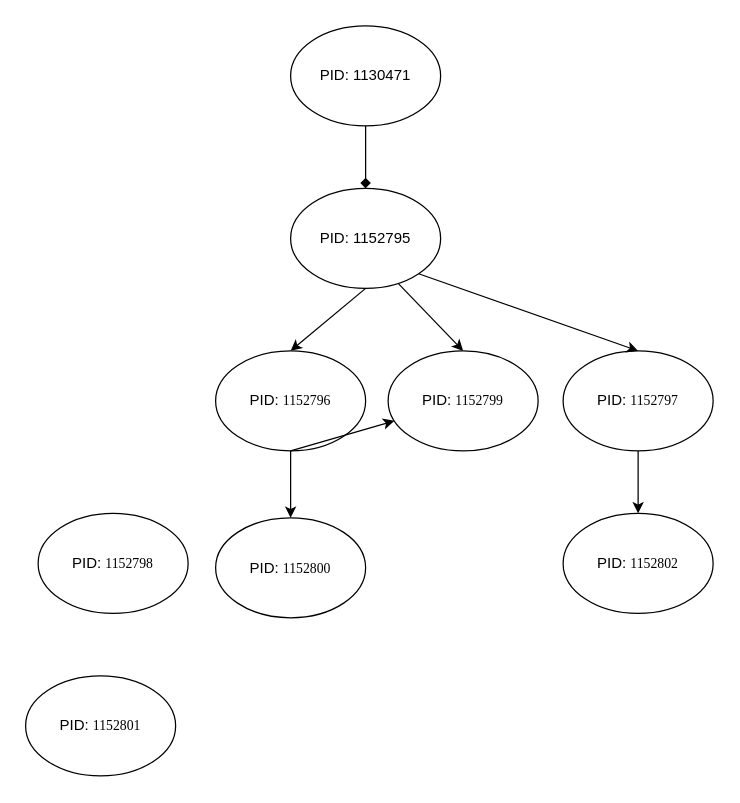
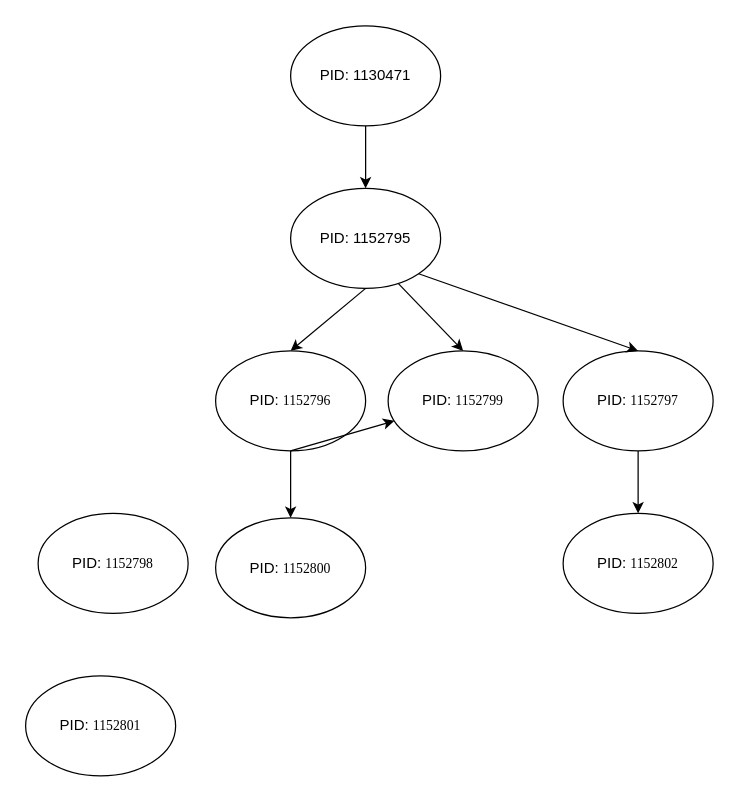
edge "PID: 1130471" -> "PID: 1152795": arrowhead diamond -> classic
